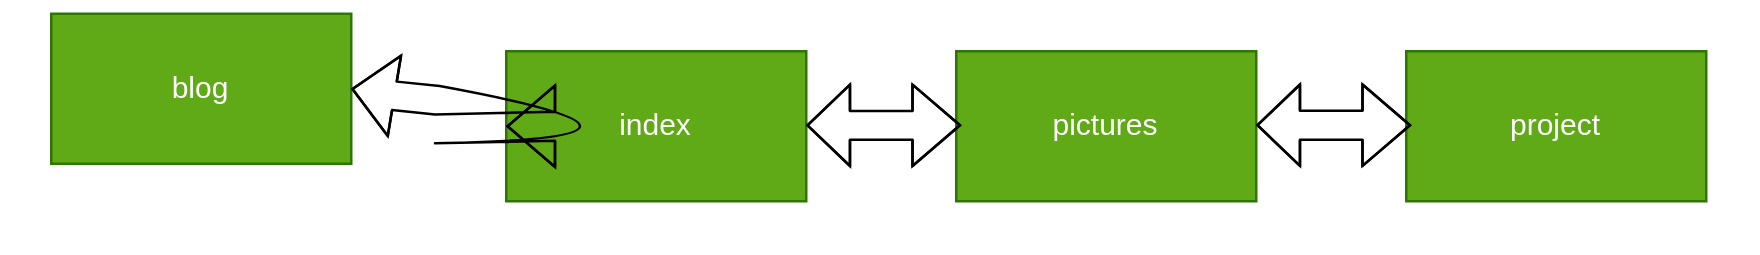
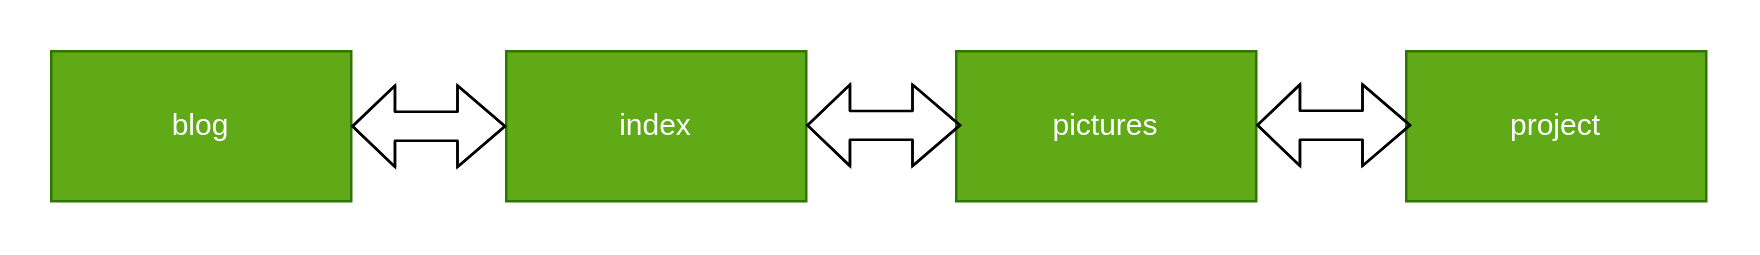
node "blog": moved (201, 89) -> (201, 126)
